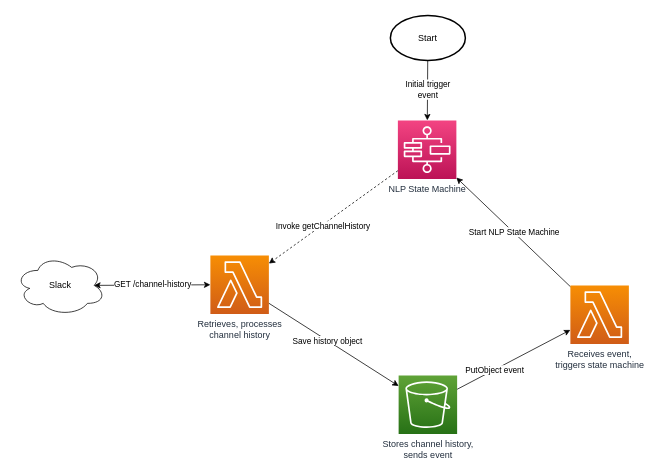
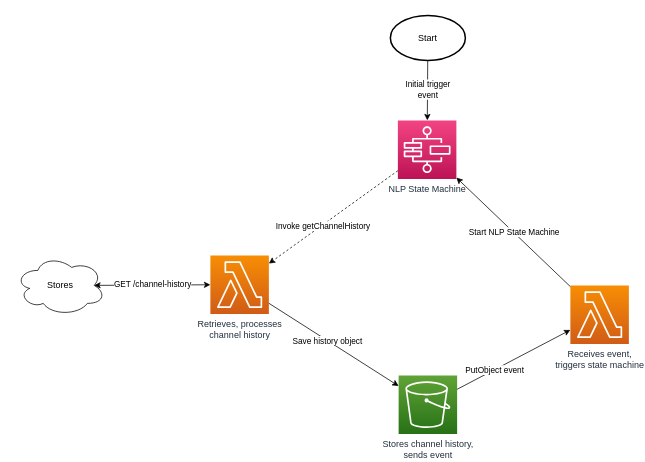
node "Slack": label "Slack" -> "Stores"
